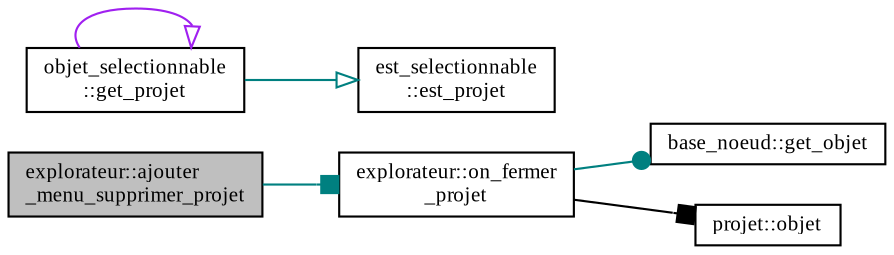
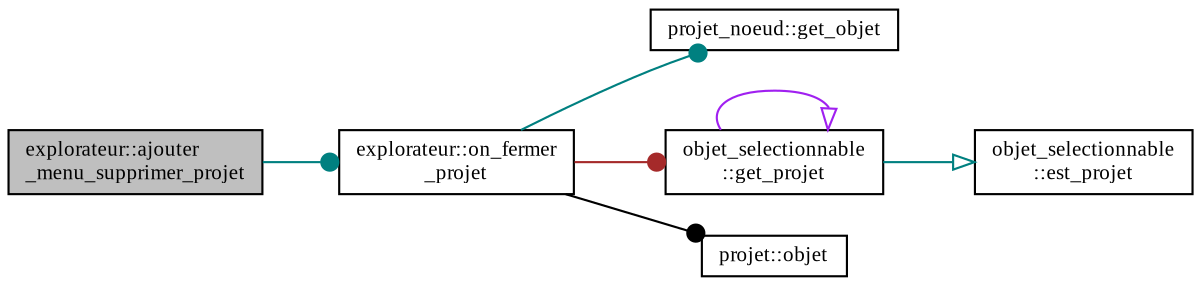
node "est_selectionnable ::est_projet": label "est_selectionnable ::est_projet" -> "objet_selectionnable ::est_projet"
node "base_noeud::get_objet": label "base_noeud::get_objet" -> "projet_noeud::get_objet"
edge "explorateur::on_fermer _projet" -> "objet_selectionnable ::get_projet": added
edge "explorateur::ajouter _menu_supprimer_projet" -> "explorateur::on_fermer _projet": arrowhead box -> dot
edge "explorateur::on_fermer _projet" -> "projet::objet": arrowhead box -> dot
